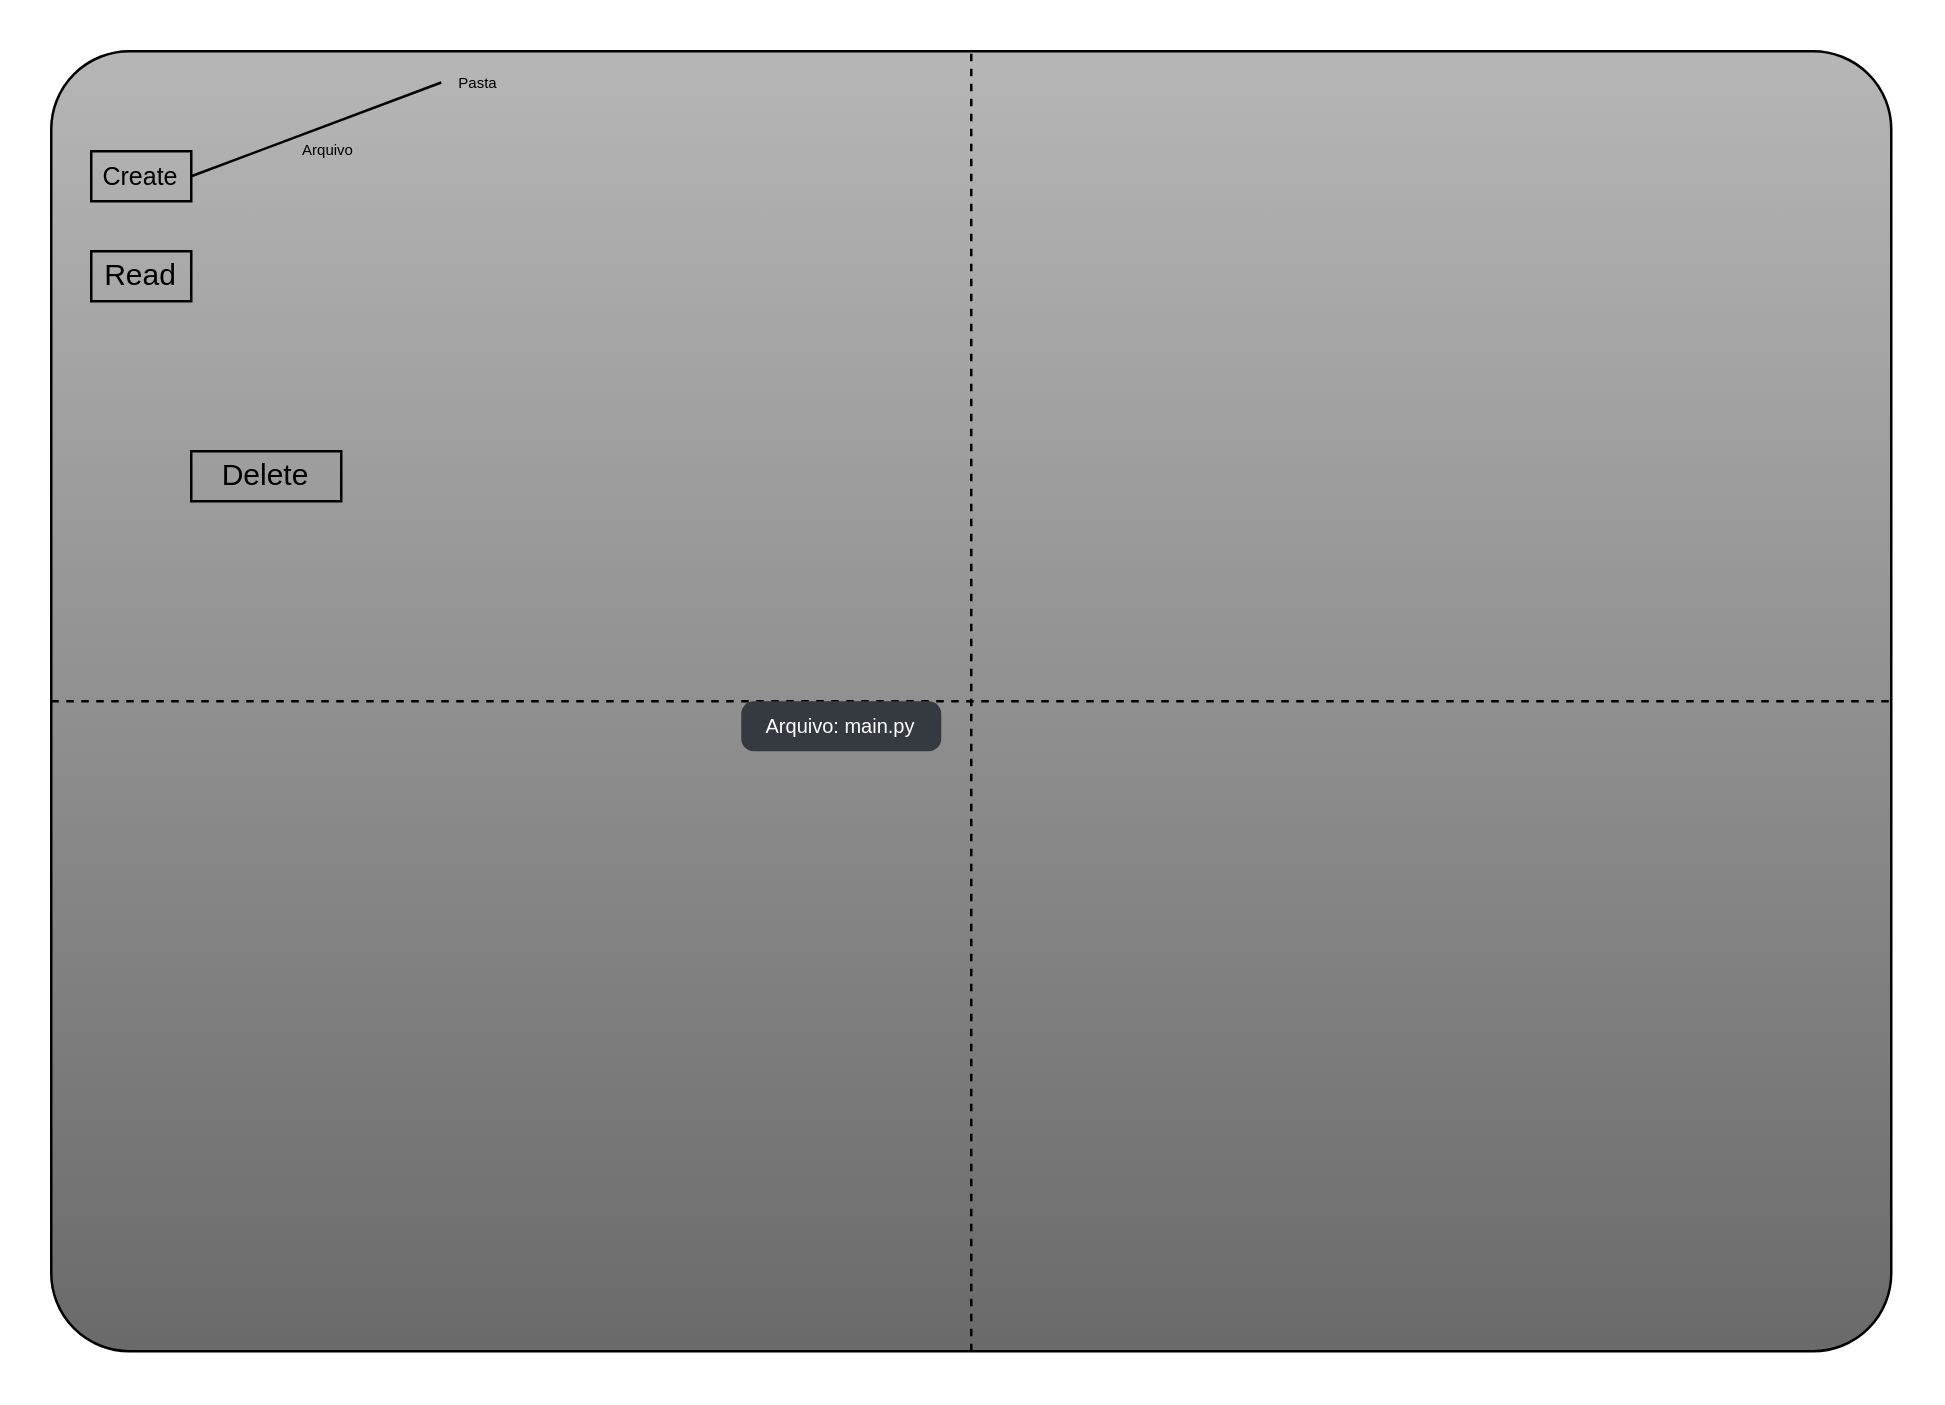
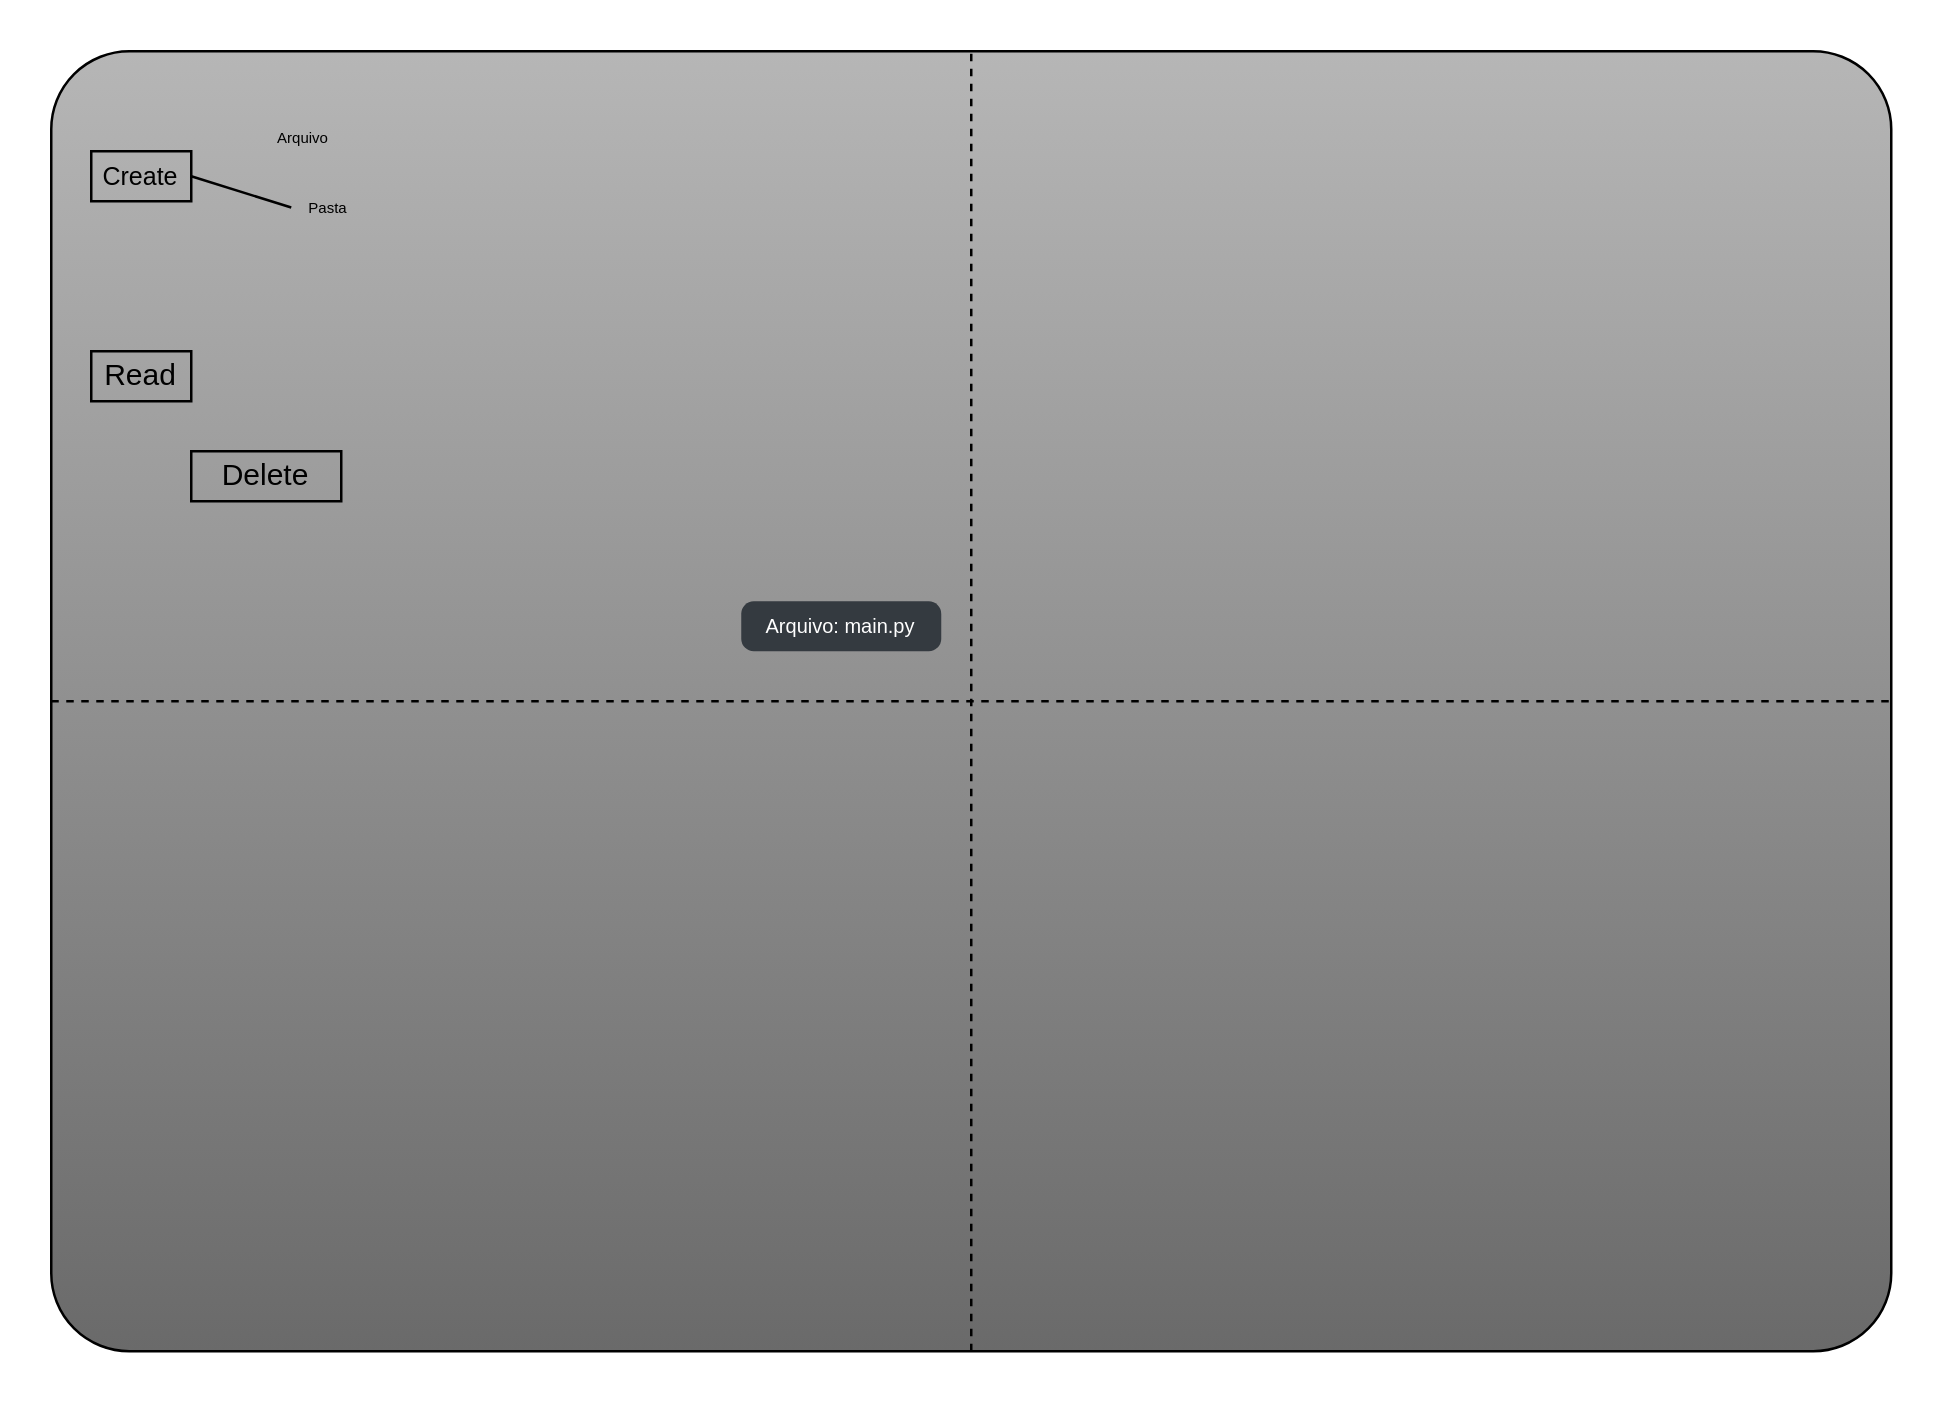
node "Pasta": moved (479, 83) -> (329, 208)
node "Arquivo": moved (329, 151) -> (304, 139)
node "Read": moved (141, 276) -> (141, 376)
node "Arquivo: main.py": moved (841, 726) -> (841, 626)
